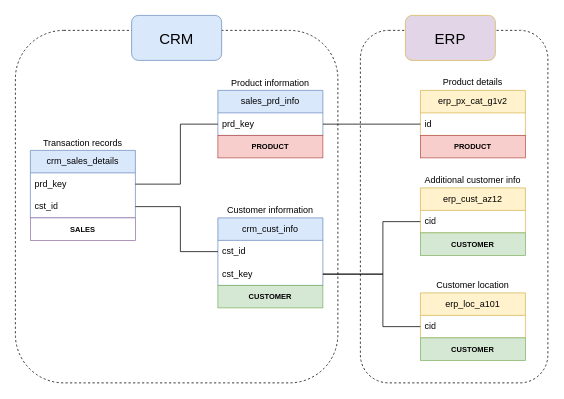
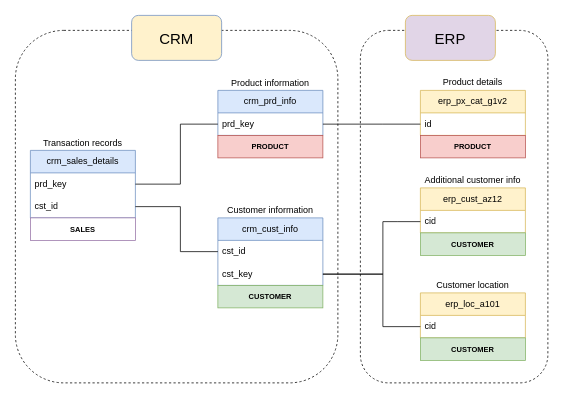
node "CRM": fillcolor #dae8fc -> #fff2cc
node "sales_prd_info": label "sales_prd_info" -> "crm_prd_info"
